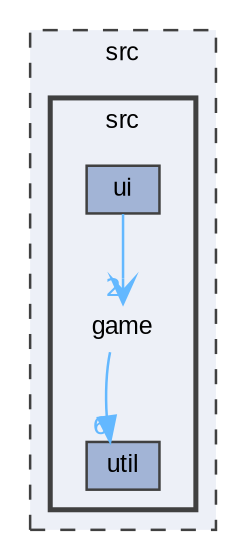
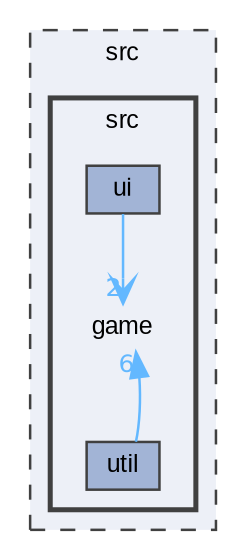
edge "game" -> "util": reversed
